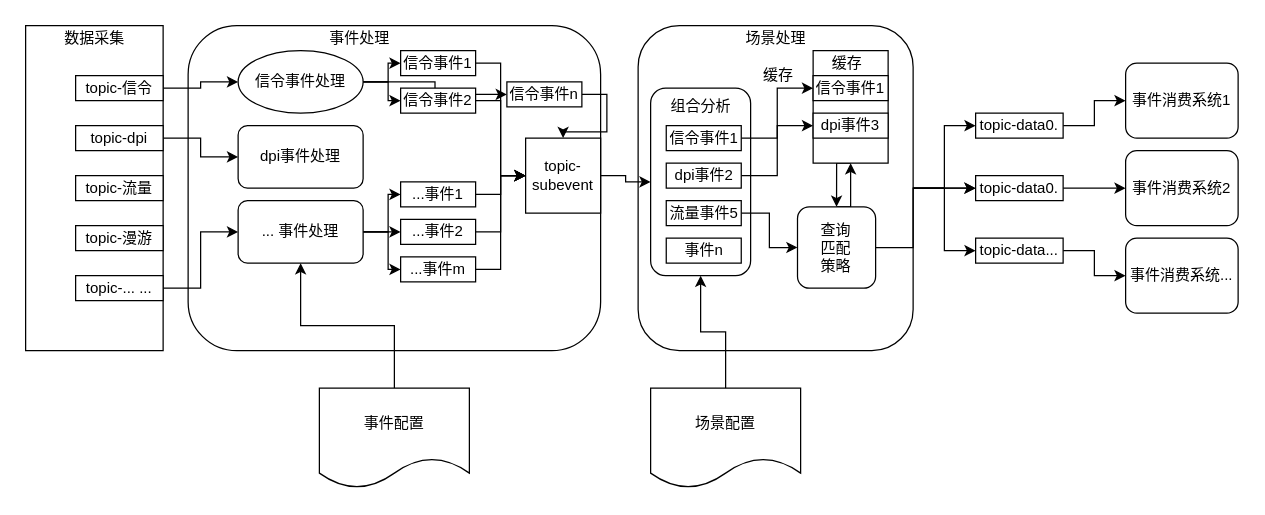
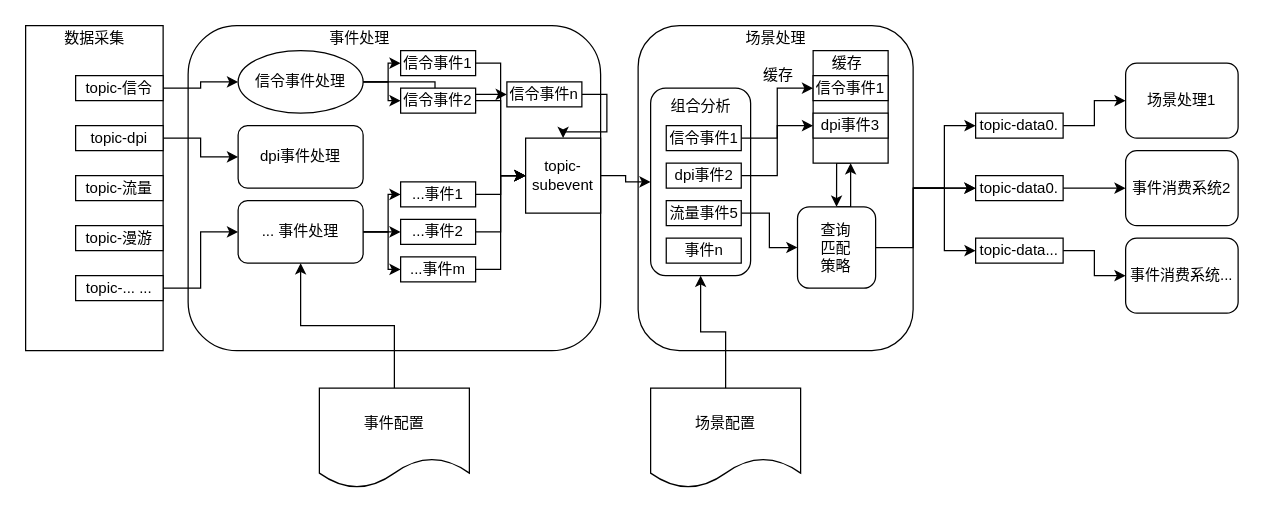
node "事件消费系统1": label "事件消费系统1" -> "场景处理1"
